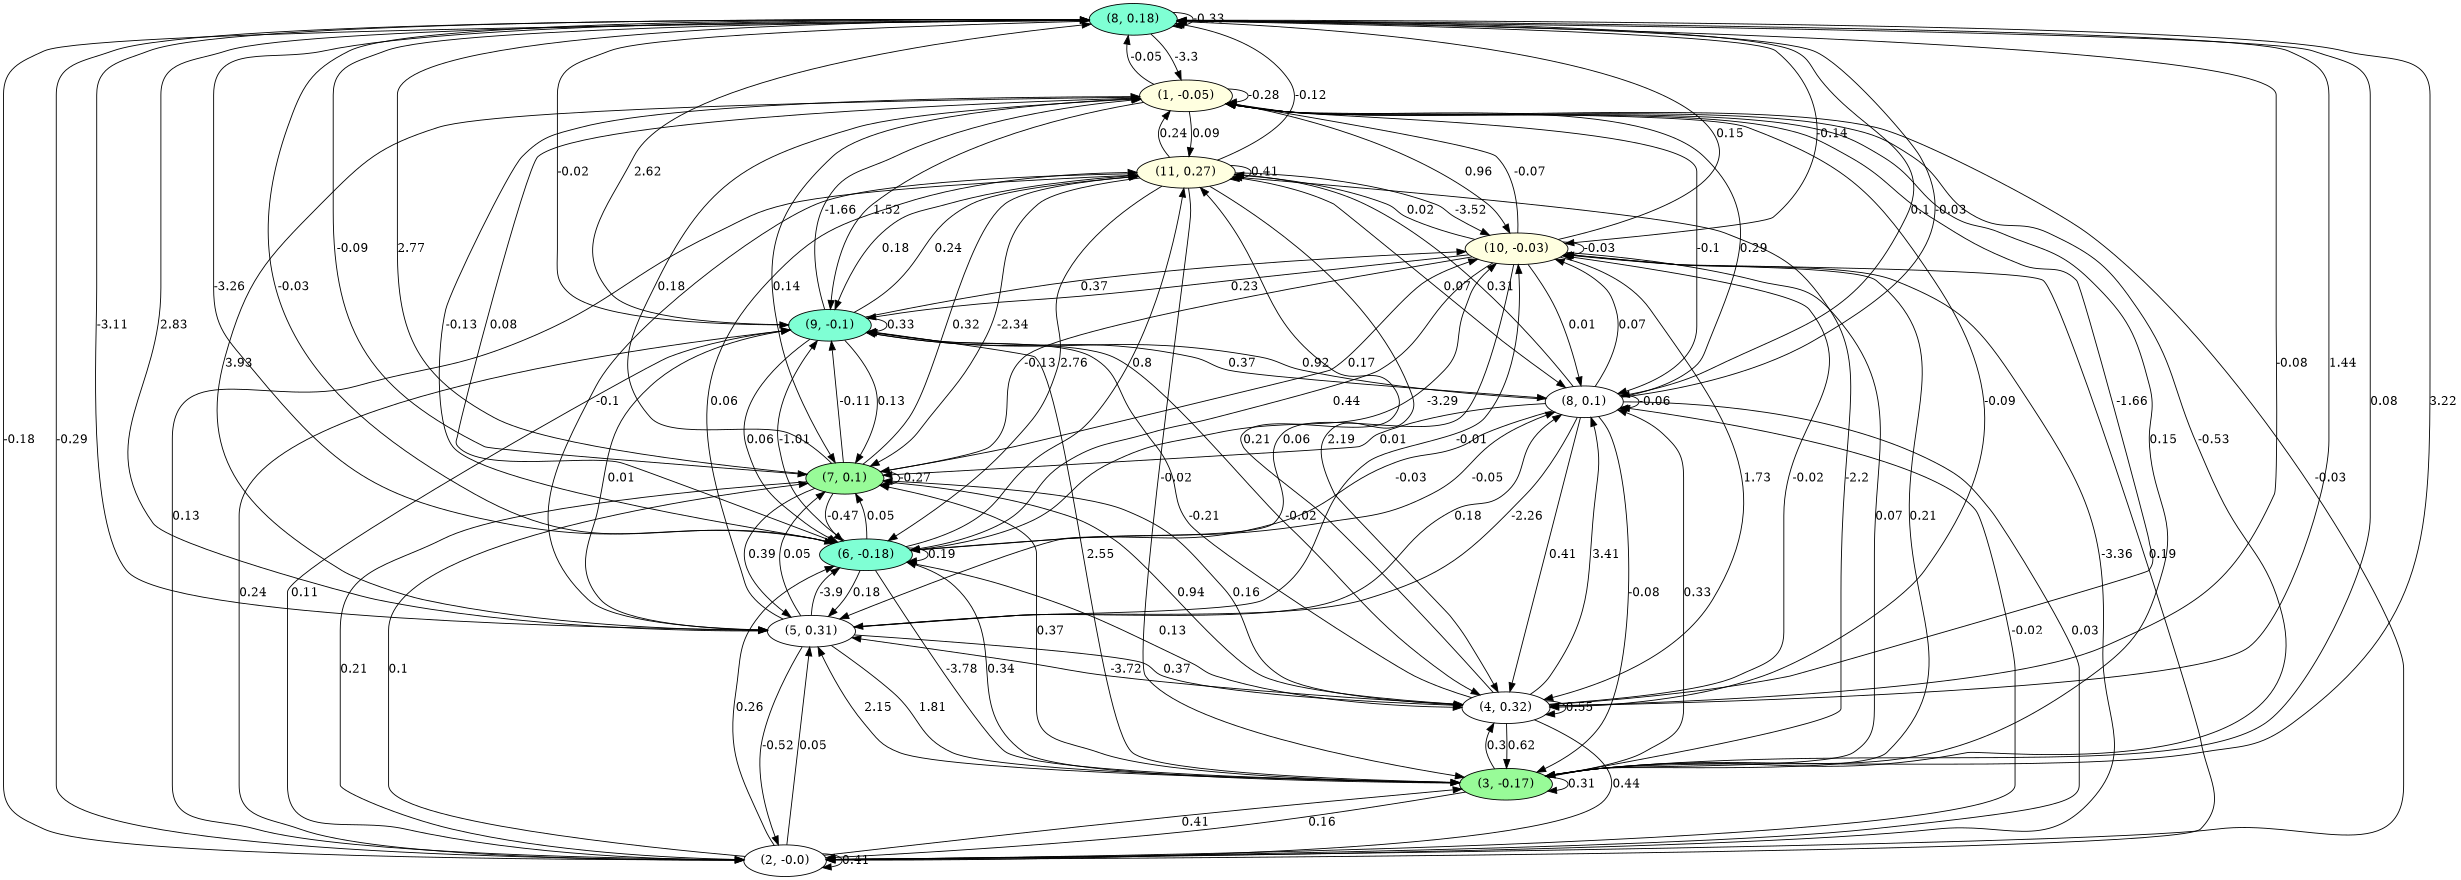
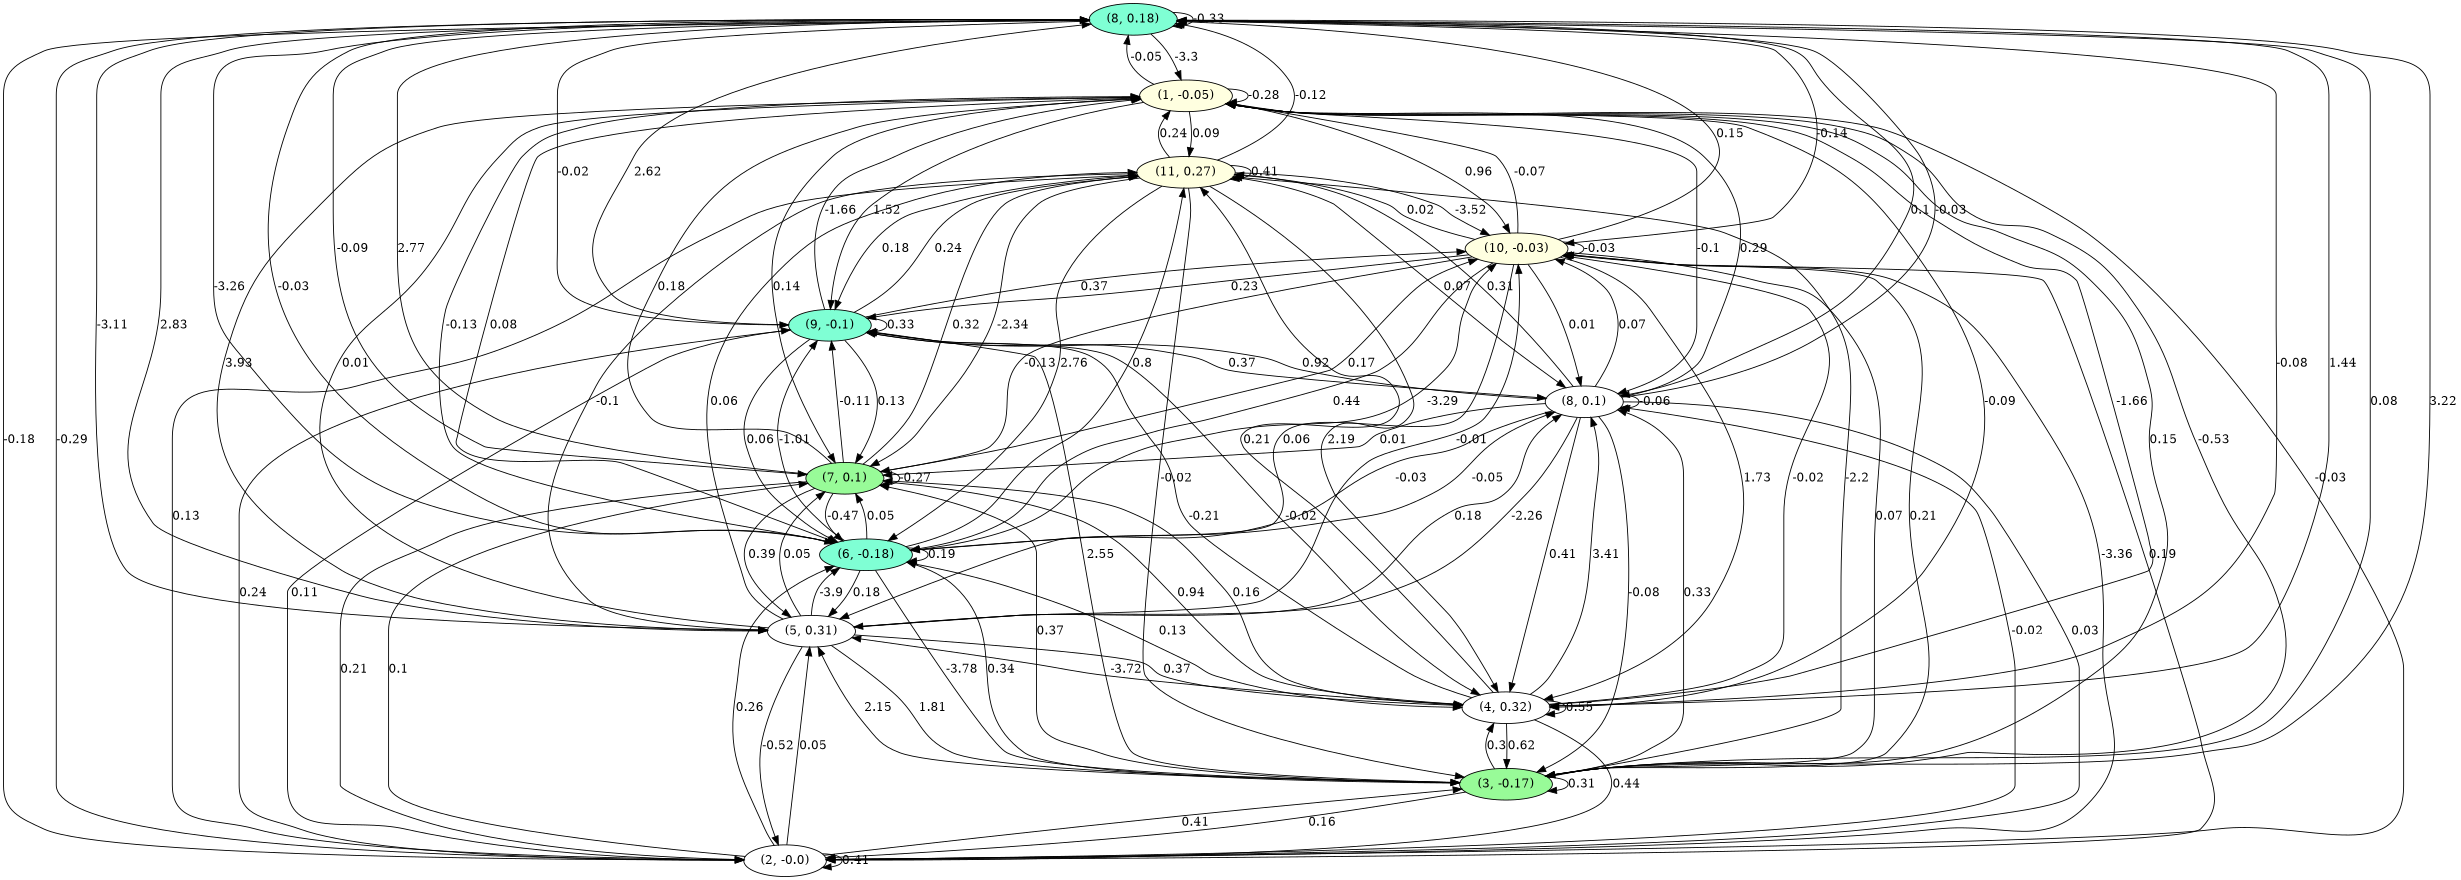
edge "(5, 0.31)" -> "(9, -0.1)": now "(5, 0.31)" -> "(1, -0.05)"
